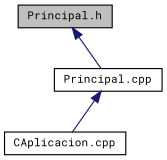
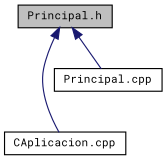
edge "CAplicacion.cpp" -> "Principal.cpp": now "CAplicacion.cpp" -> "Principal.h"
